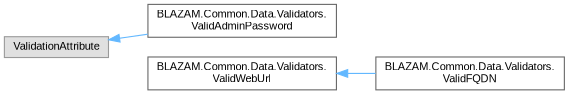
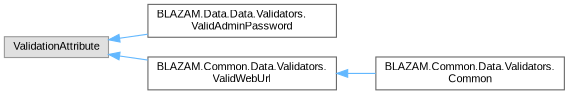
node "BLAZAM.Common.Data.Validators. ValidAdminPassword": label "BLAZAM.Common.Data.Validators. ValidAdminPassword" -> "BLAZAM.Data.Data.Validators. ValidAdminPassword"
edge "BLAZAM.Common.Data.Validators. ValidWebUrl" -> "ValidationAttribute": added
node "BLAZAM.Common.Data.Validators. ValidFQDN": label "BLAZAM.Common.Data.Validators. ValidFQDN" -> "BLAZAM.Common.Data.Validators. Common"
